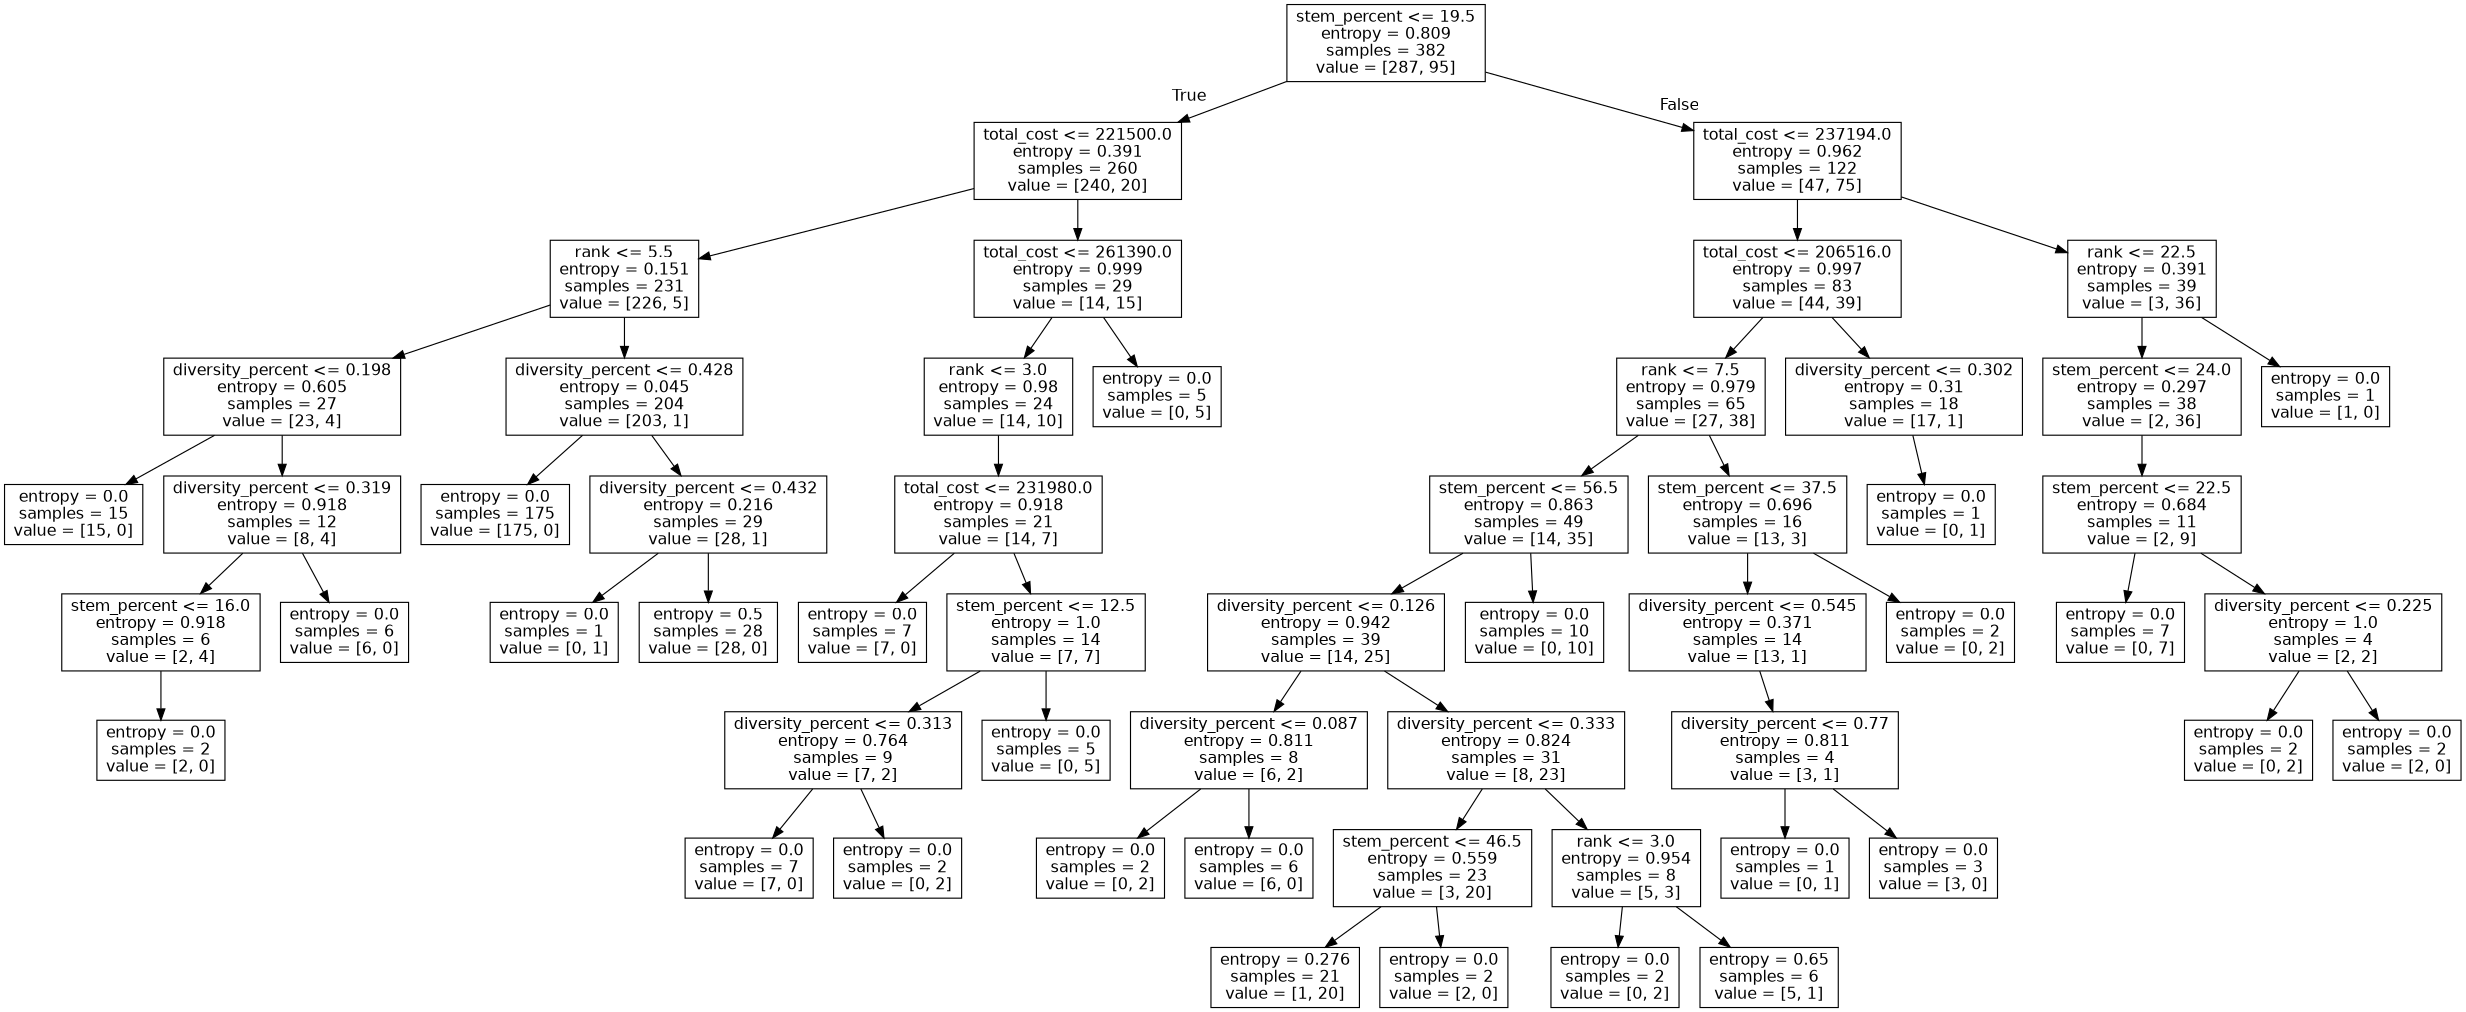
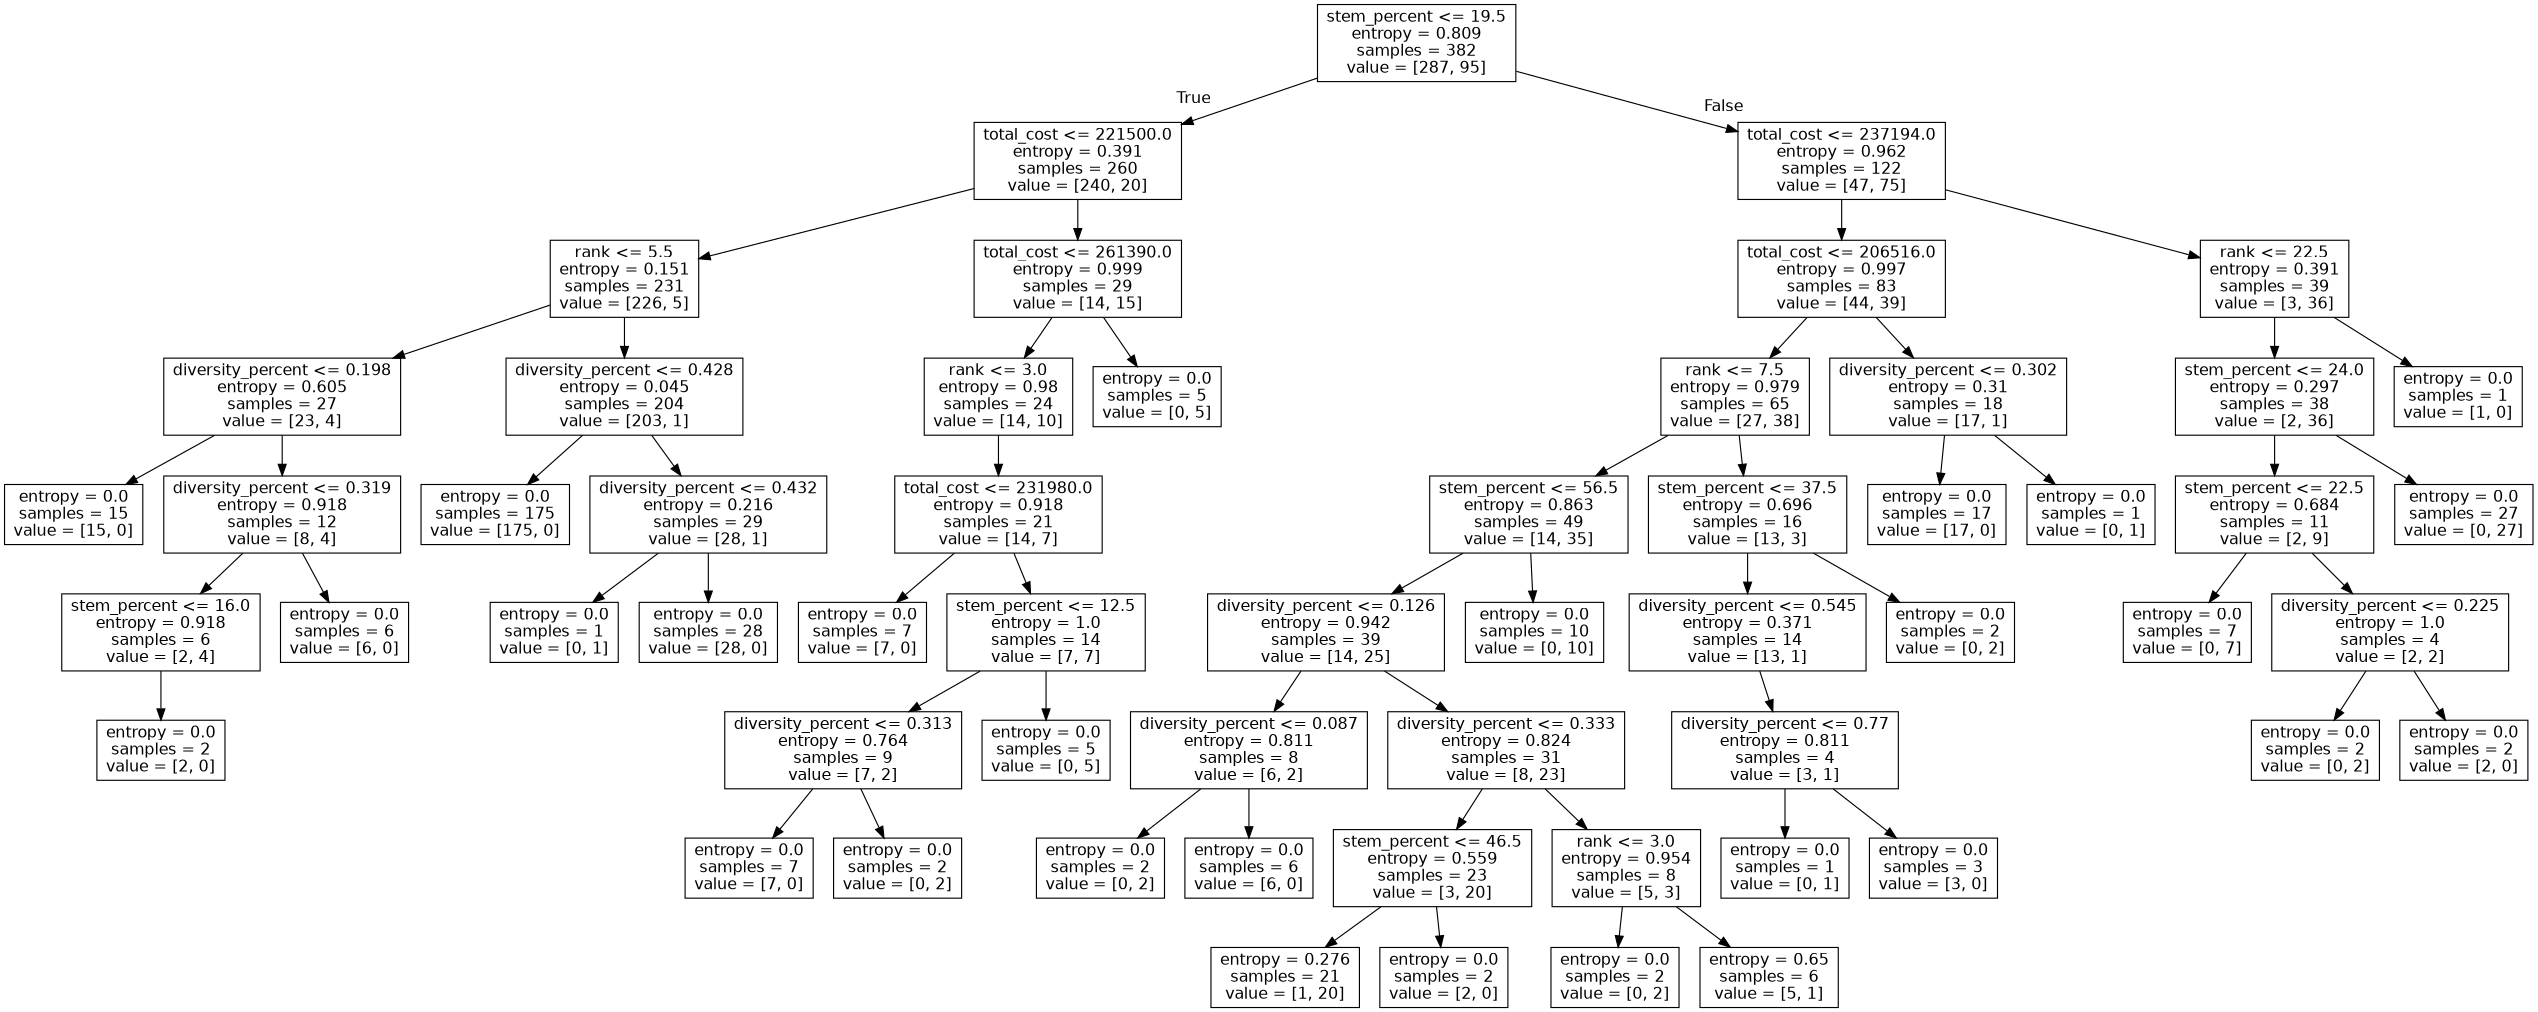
node "entropy = 0.0 samples = 17 value = [17, 0]": added
node "entropy = 0.0 samples = 27 value = [0, 27]": added
node "entropy = 0.5 samples = 28 value = [28, 0]": label "entropy = 0.5 samples = 28 value = [28, 0]" -> "entropy = 0.0 samples = 28 value = [28, 0]"
